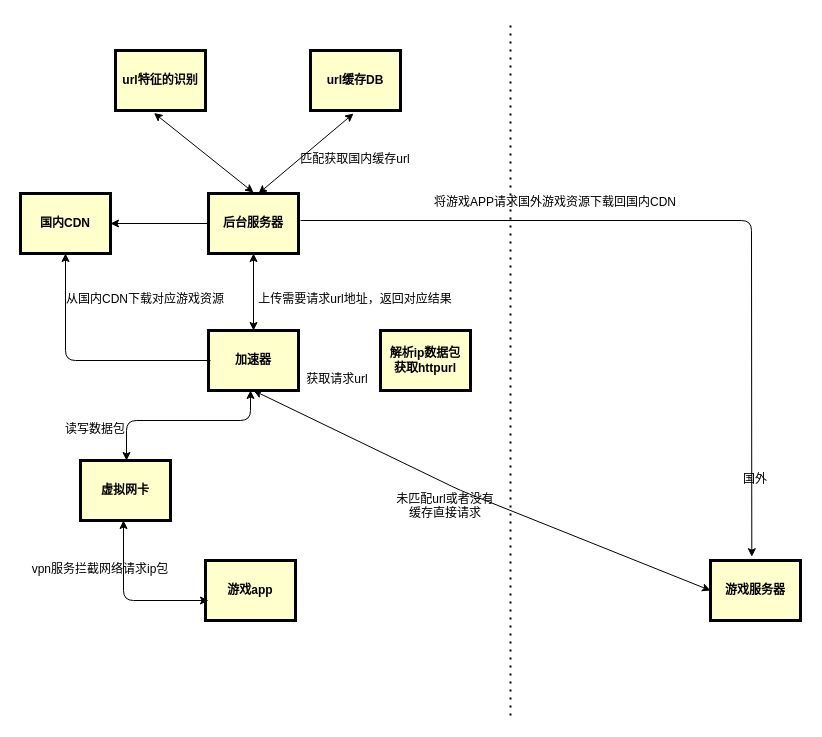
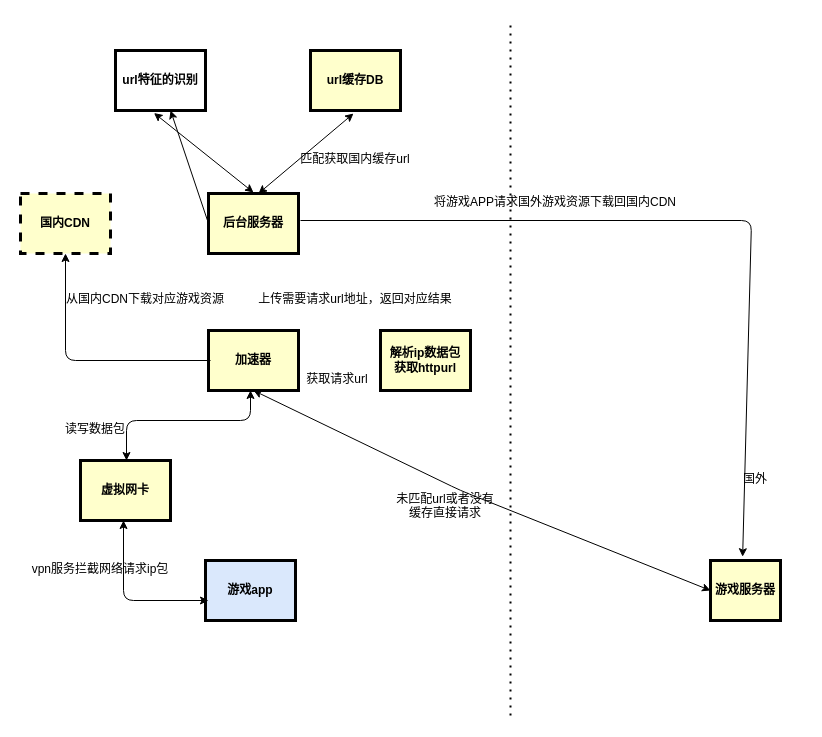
node "url特征的识别": fillcolor #ffffcc -> #ffffff
node "国内CDN": style solid -> dashed
edge "后台服务器" -> "国内CDN": now "后台服务器" -> "url特征的识别"
edge "后台服务器" -- "加速器": removed
node "游戏app": fillcolor #ffffcc -> #dae8fc
node "游戏服务器": size 90x60 -> 70x60
